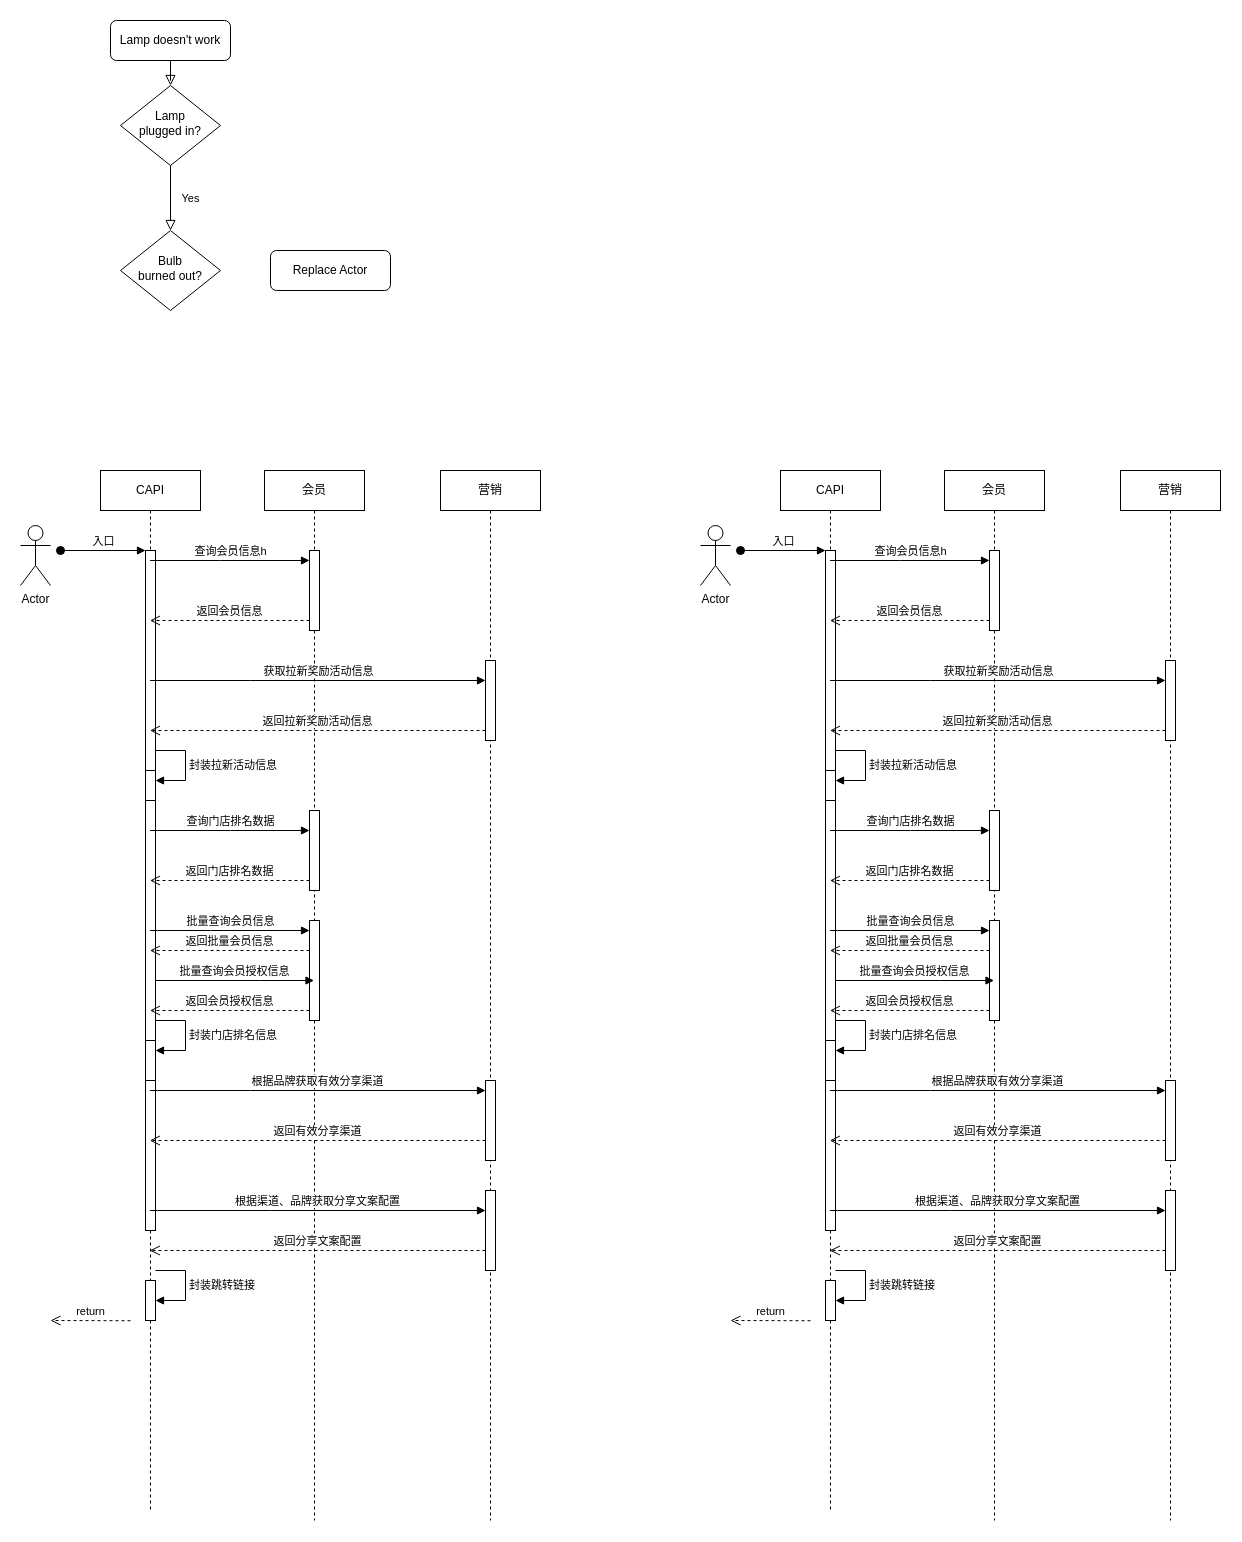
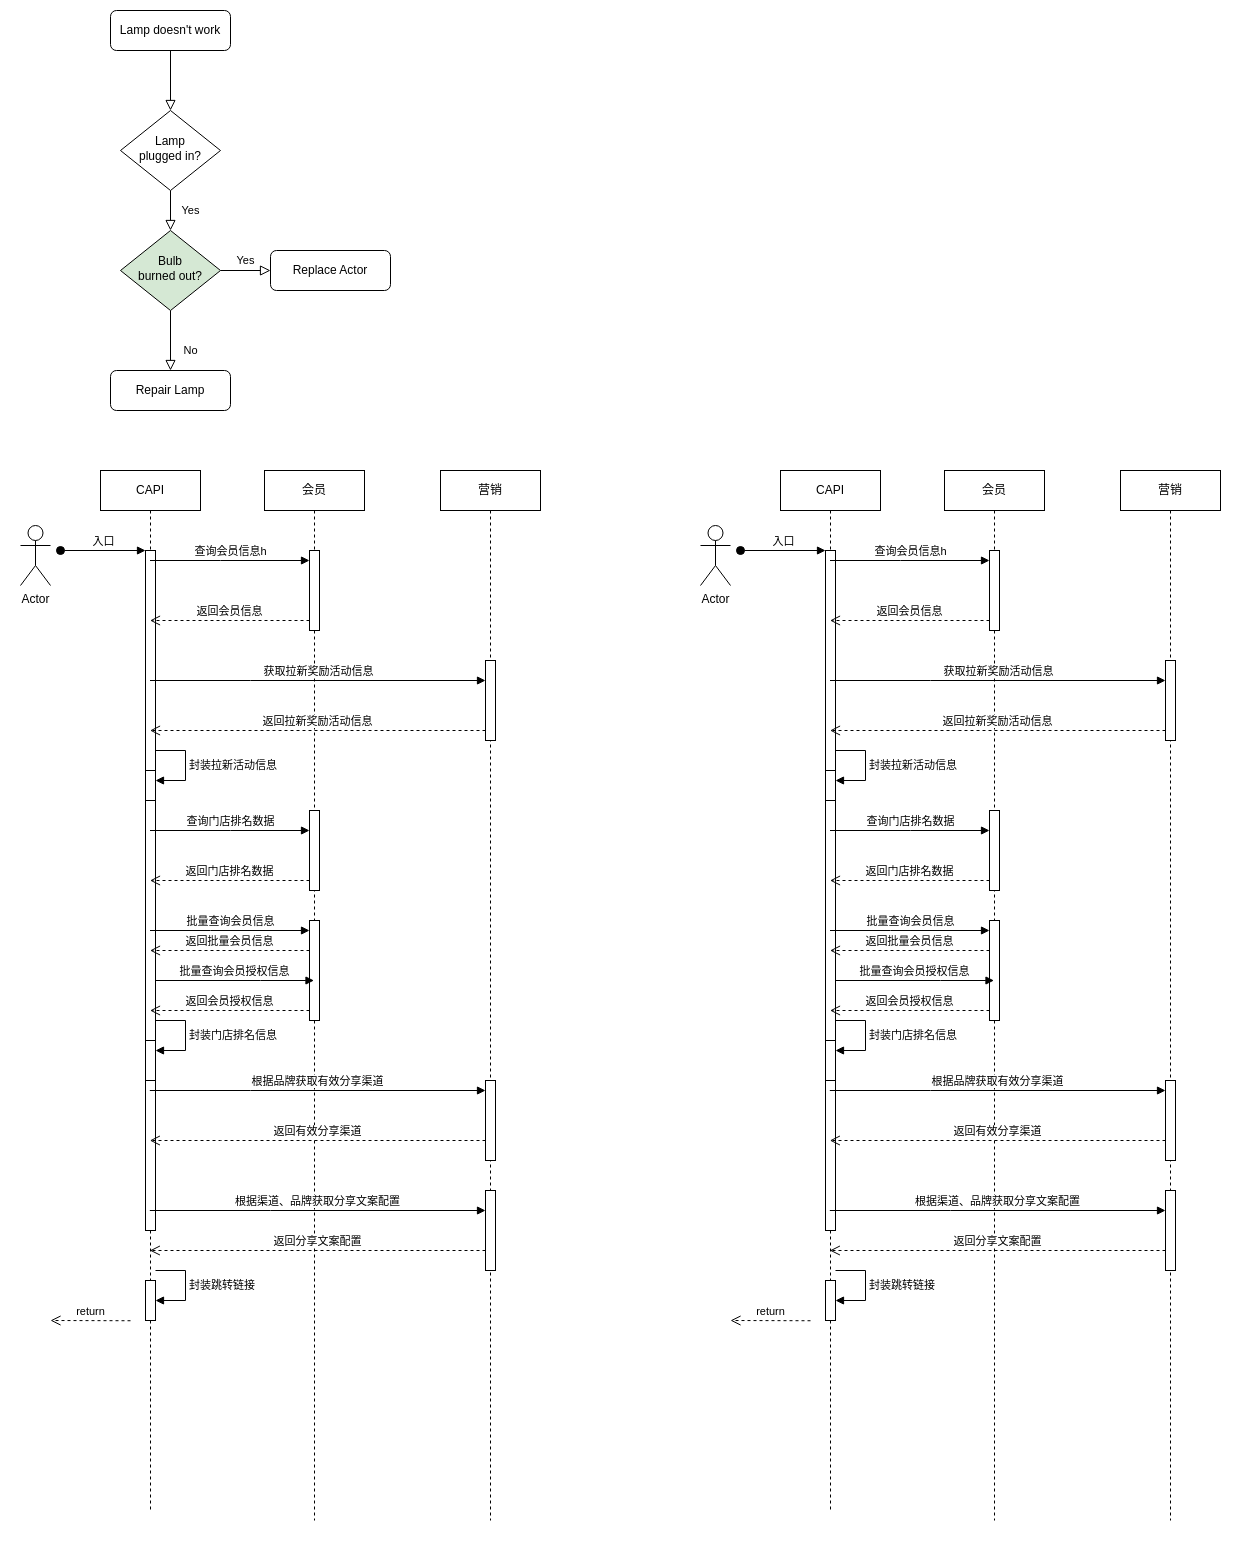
node "Lamp doesn't work": moved (171, 41) -> (171, 31)
node "Lamp plugged in?": moved (171, 126) -> (171, 151)
node "Bulb burned out?": fillcolor #ffffff -> #d5e8d4
edge "Bulb burned out?" -> "Replace Actor": added, label "Yes"
edge "Bulb burned out?" -> "Repair Lamp": added, label "No"
node "Repair Lamp": added
